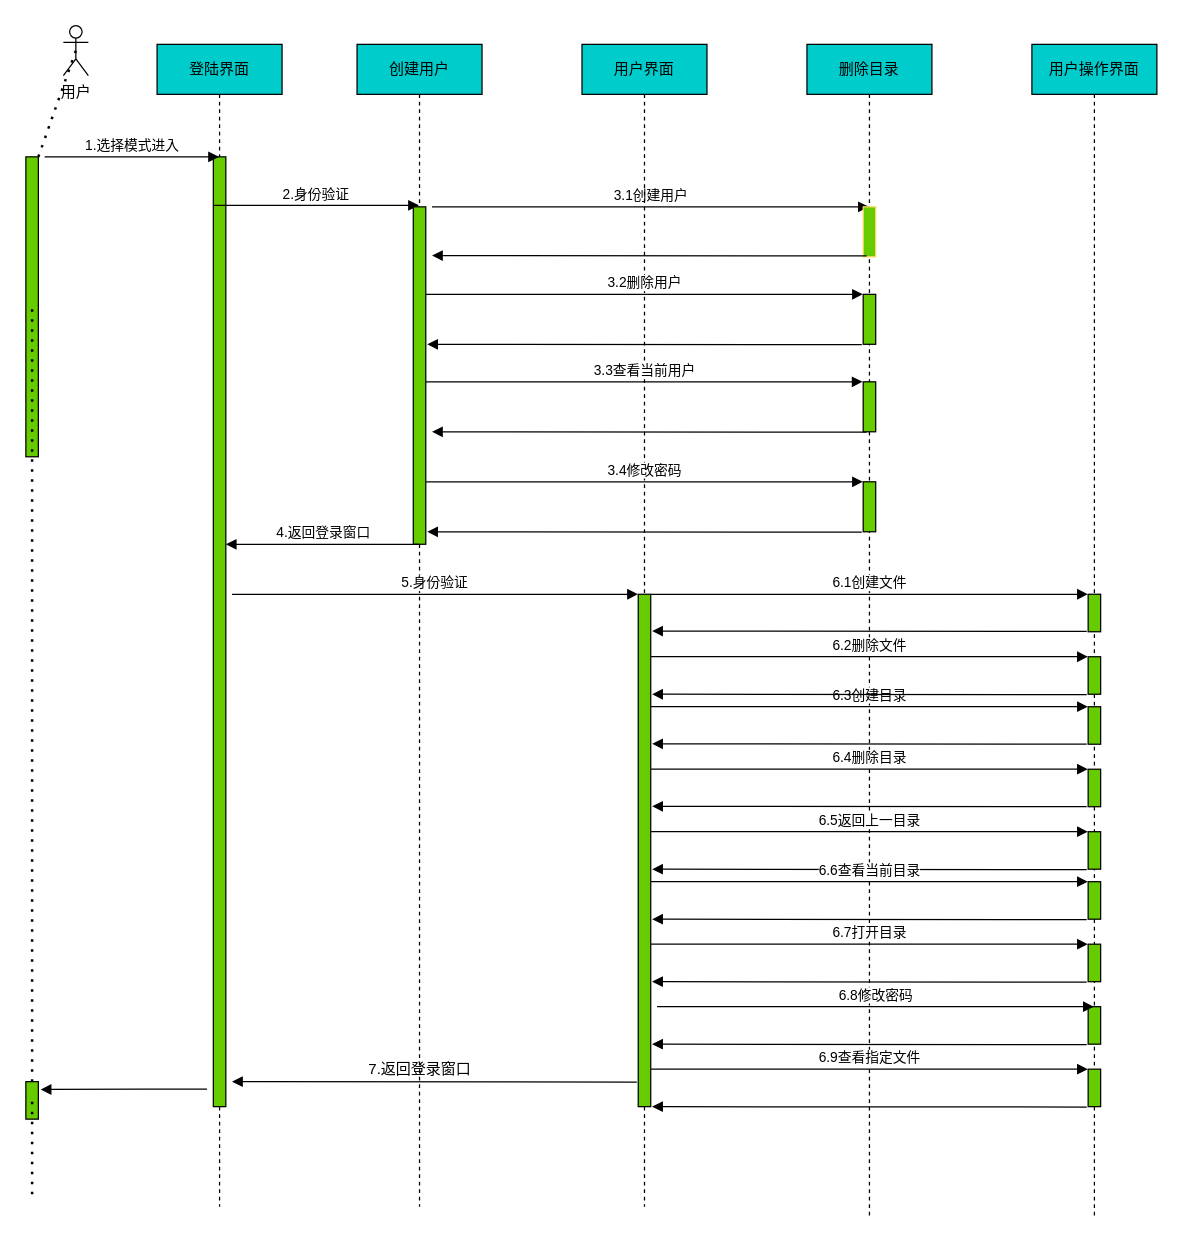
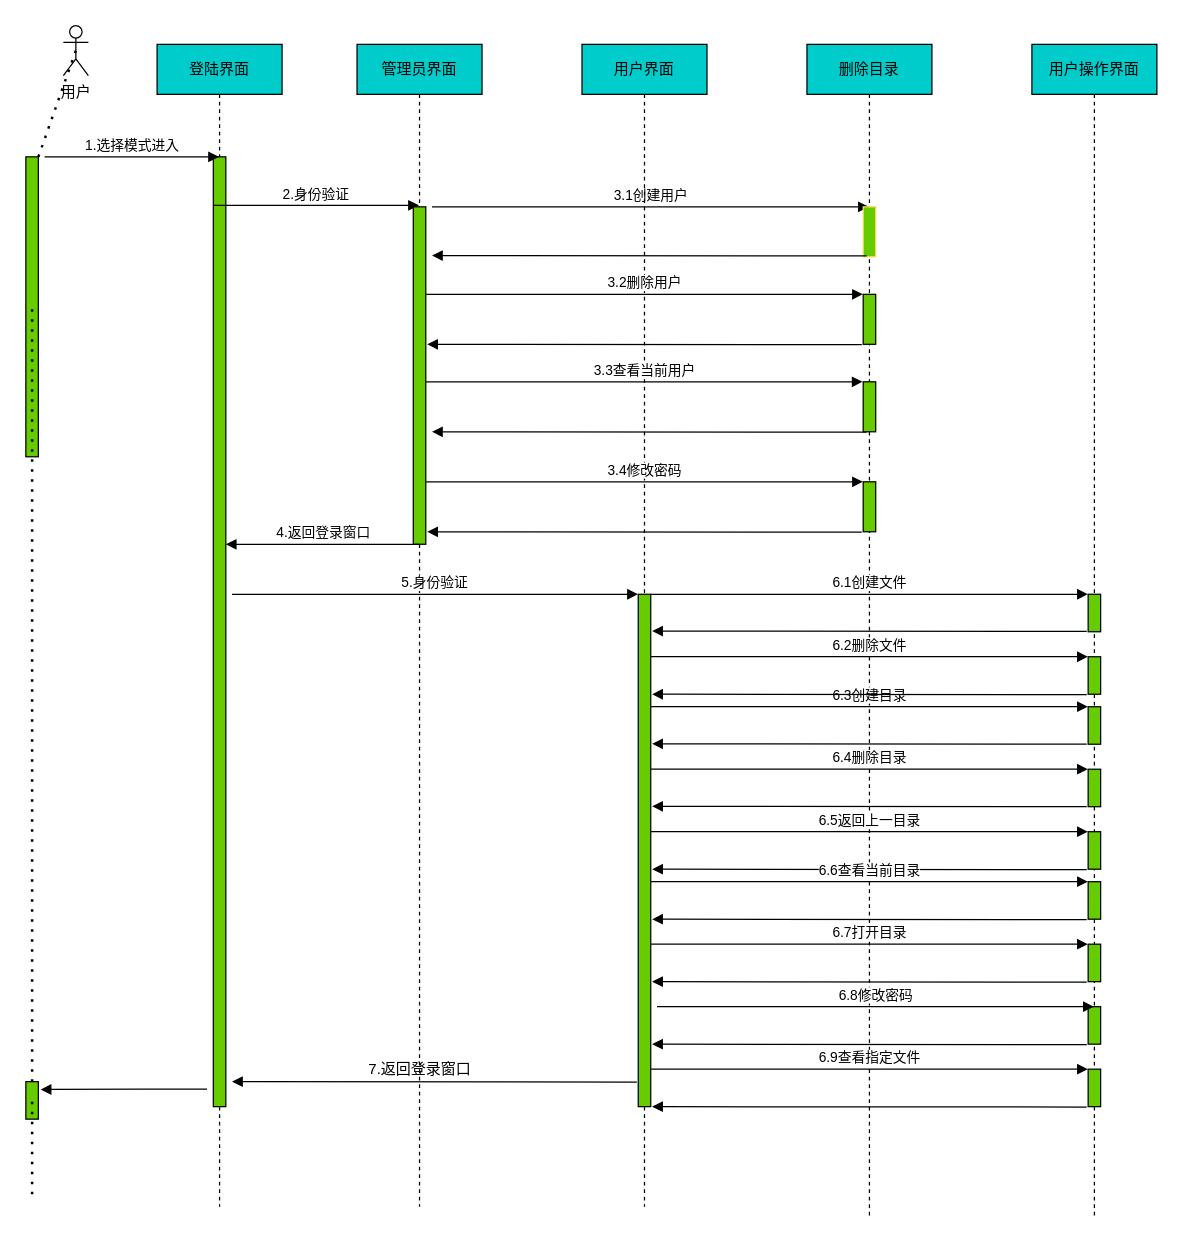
node "创建用户": label "创建用户" -> "管理员界面"
